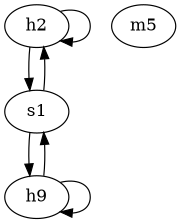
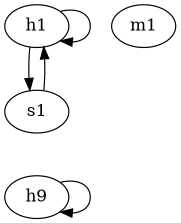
node "h2": label "h2" -> "h1"
node "m5": label "m5" -> "m1"
edge "s1" -> "h9": removed
edge "h9" -> "s1": removed
